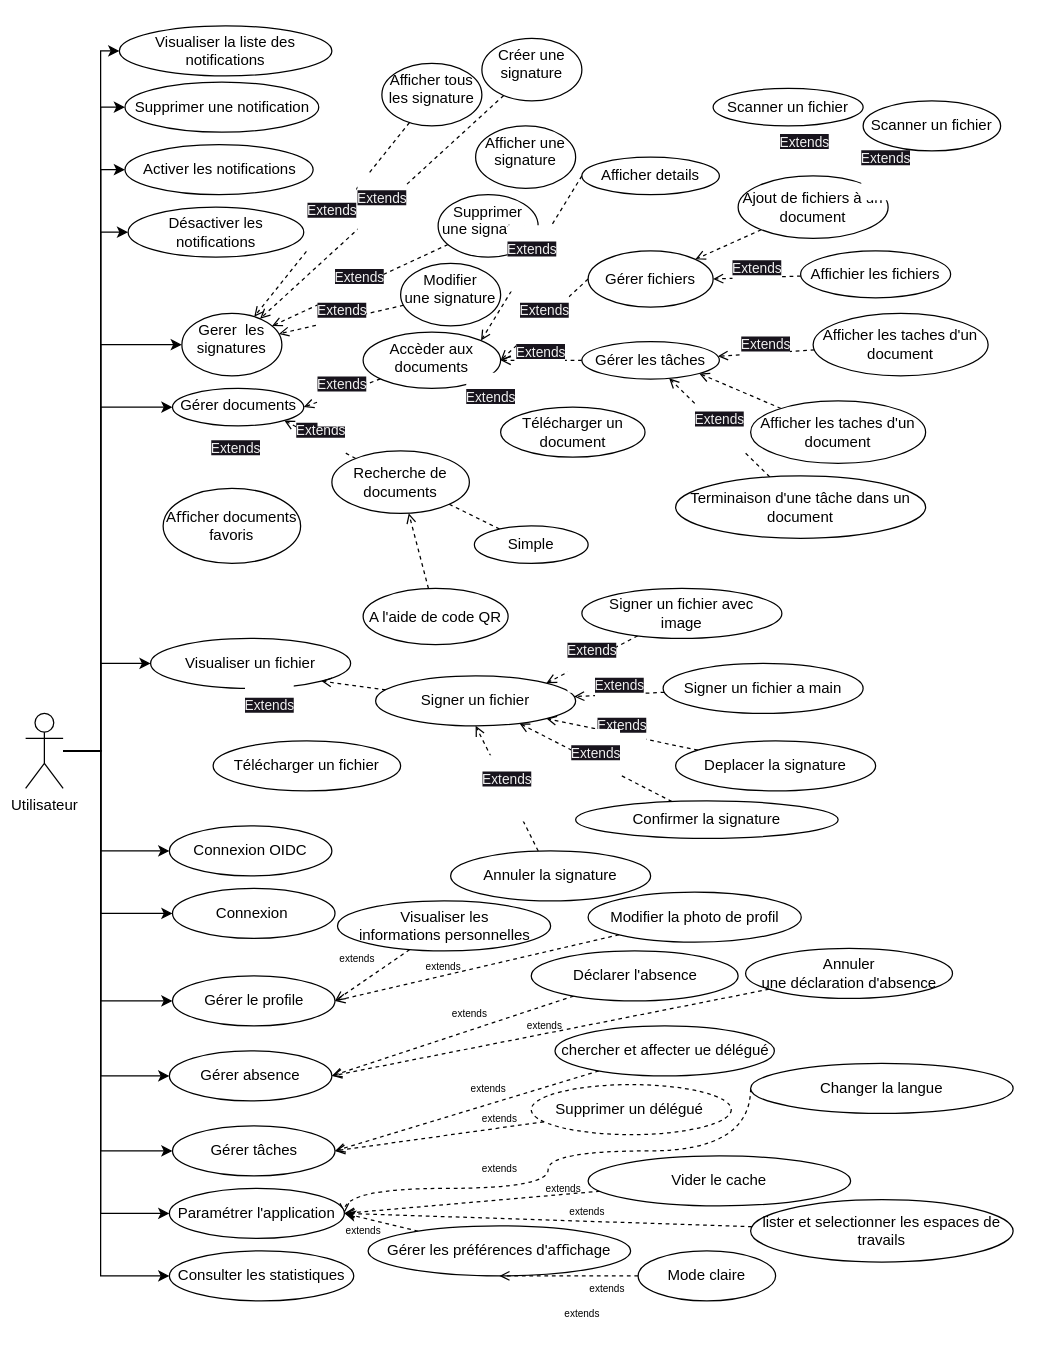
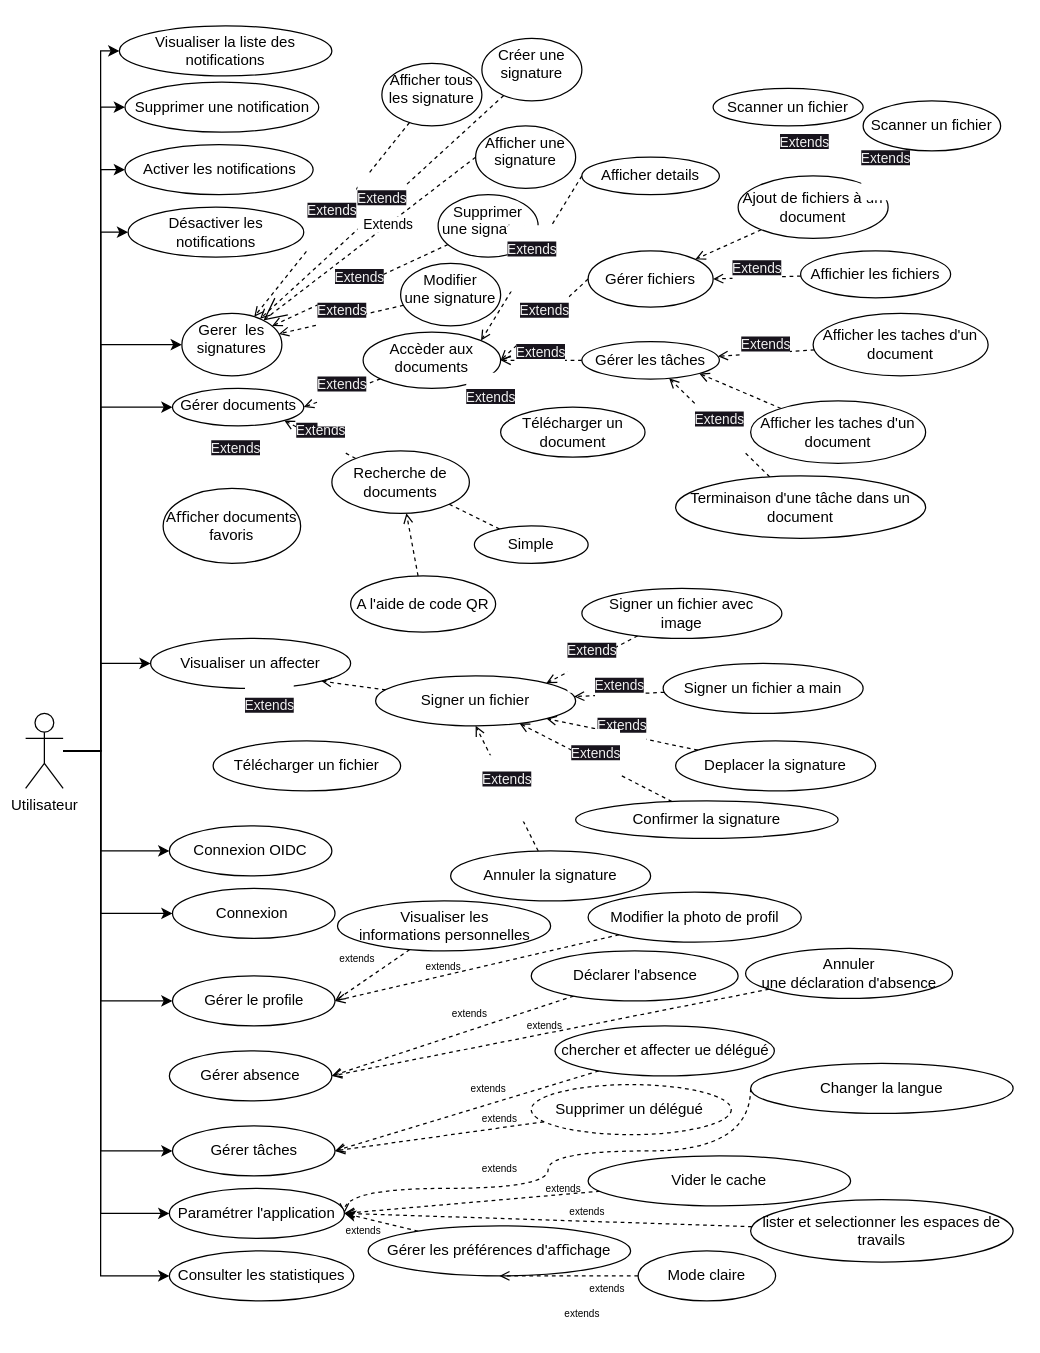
edge "Afficher une signature" -> "Gerer les signatures": added, label "Extends"
node "A l'aide de code QR": moved (436, 616) -> (423, 604)
node "Visualiser un fichier": label "Visualiser un fichier" -> "Visualiser un affecter"
edge "Utilisateur" -> "Gérer absence": removed
